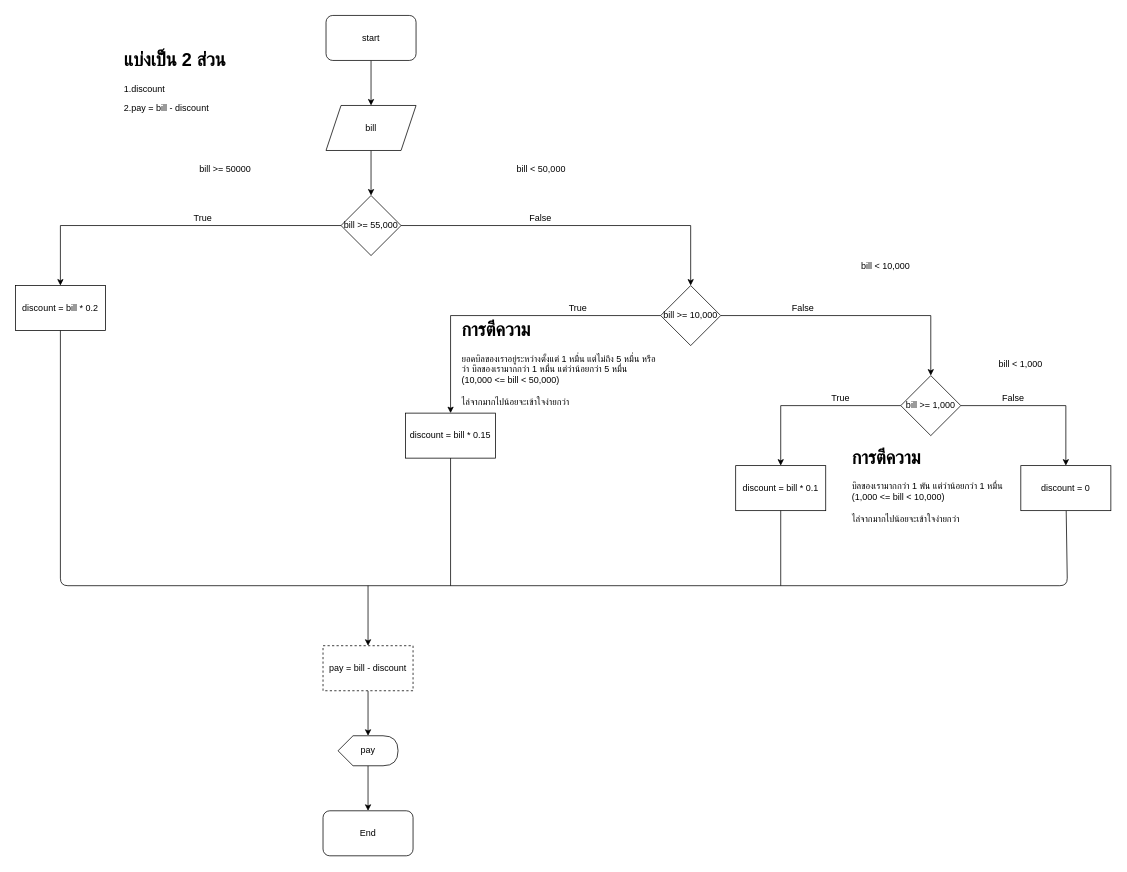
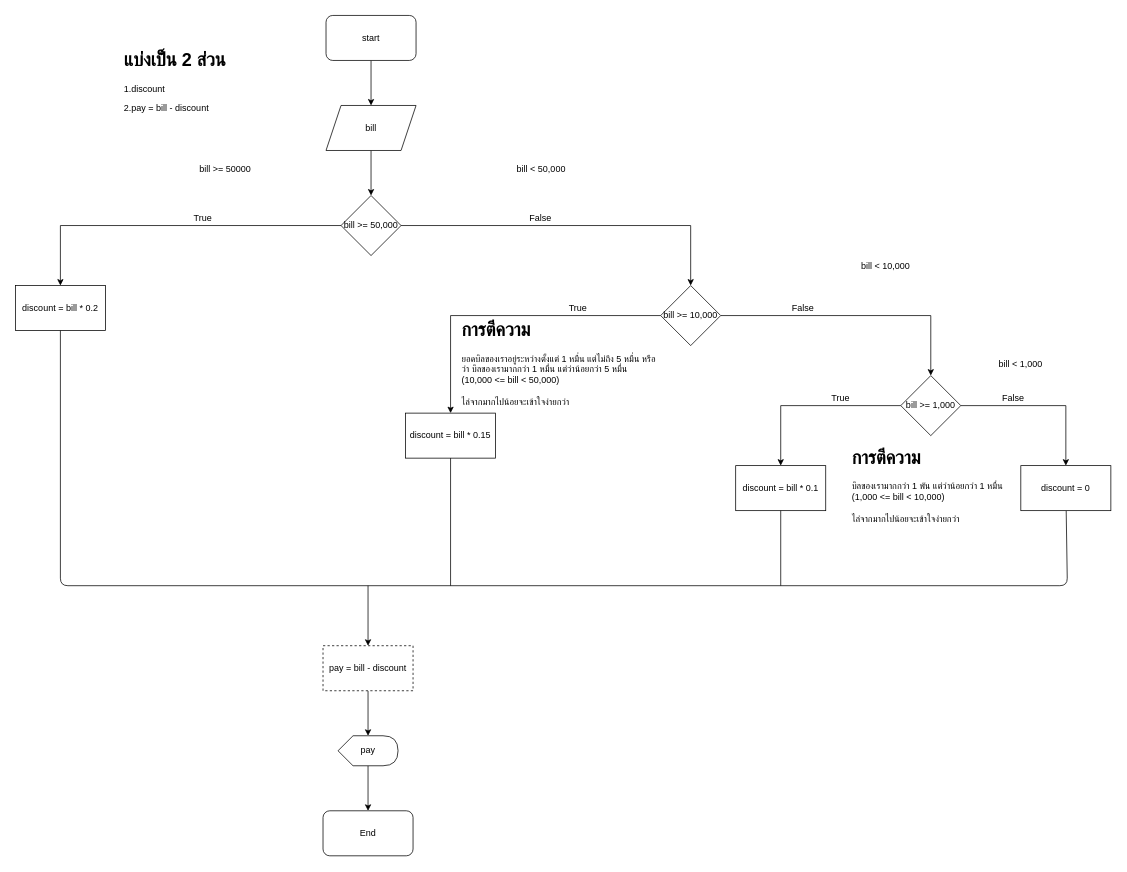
node "bill >= 55,000": label "bill >= 55,000" -> "bill >= 50,000"
